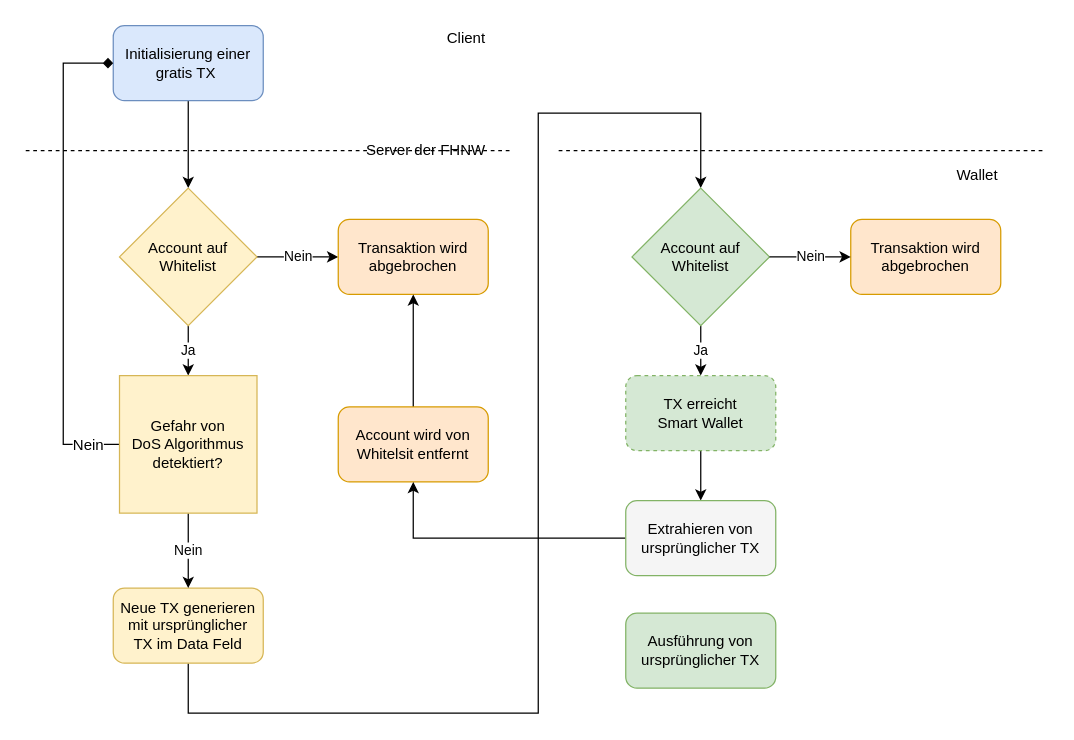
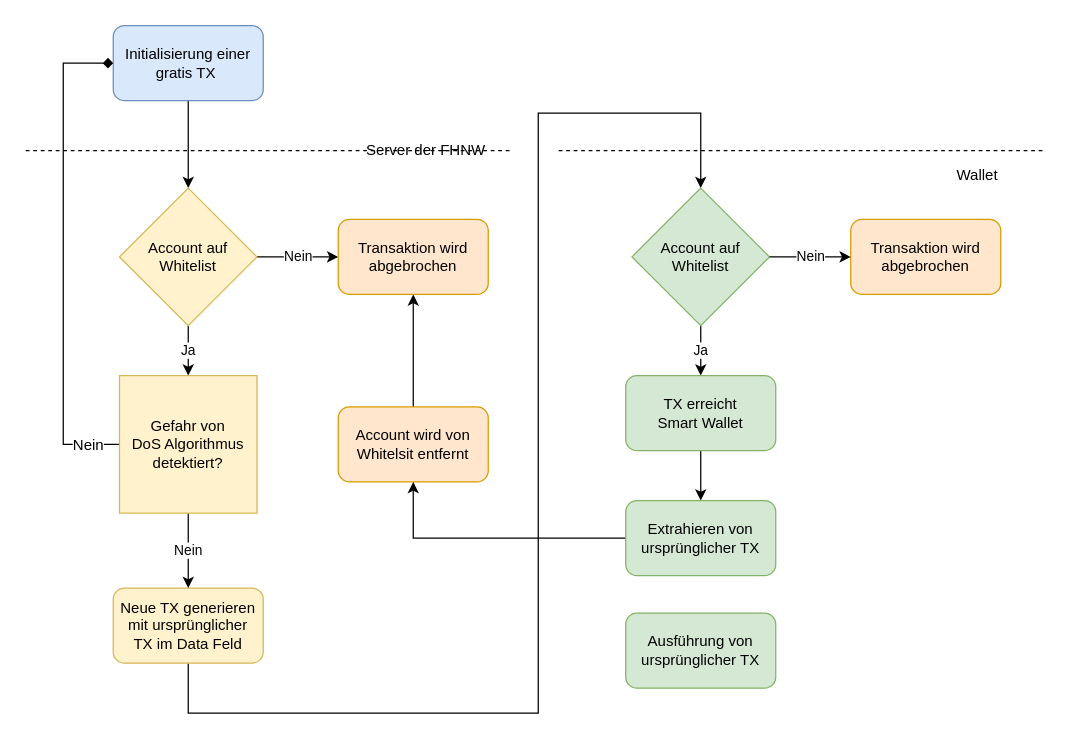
node "Client": removed
node "TX erreicht Smart Wallet": style dashed -> solid
node "Extrahieren von ursprünglicher TX": fillcolor #f5f5f5 -> #d5e8d4
